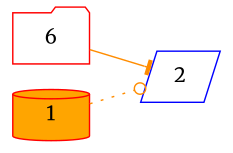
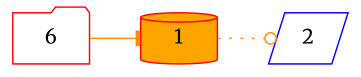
edge "6" -> "2": now "6" -> "1"
